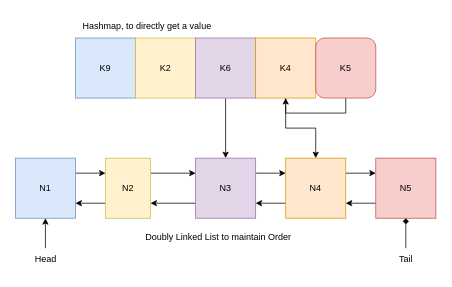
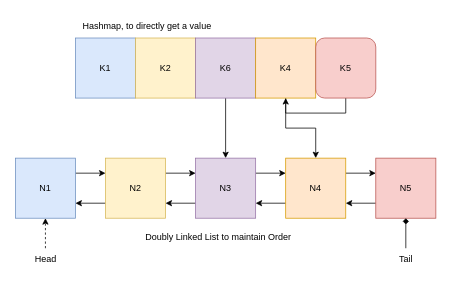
node "K9": label "K9" -> "K1"
node "N2": size 45x60 -> 60x60
edge "Head" -> "N1": style solid -> dashed
